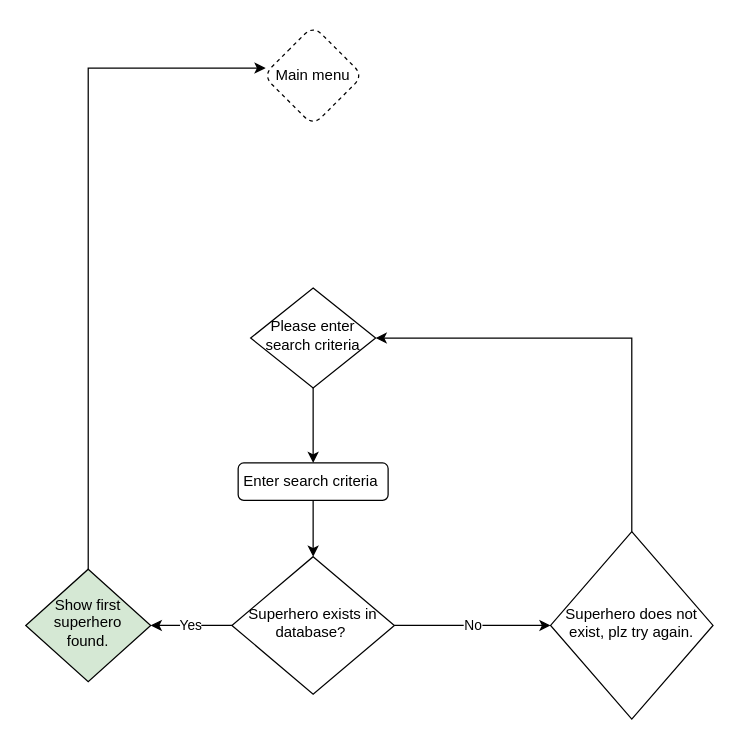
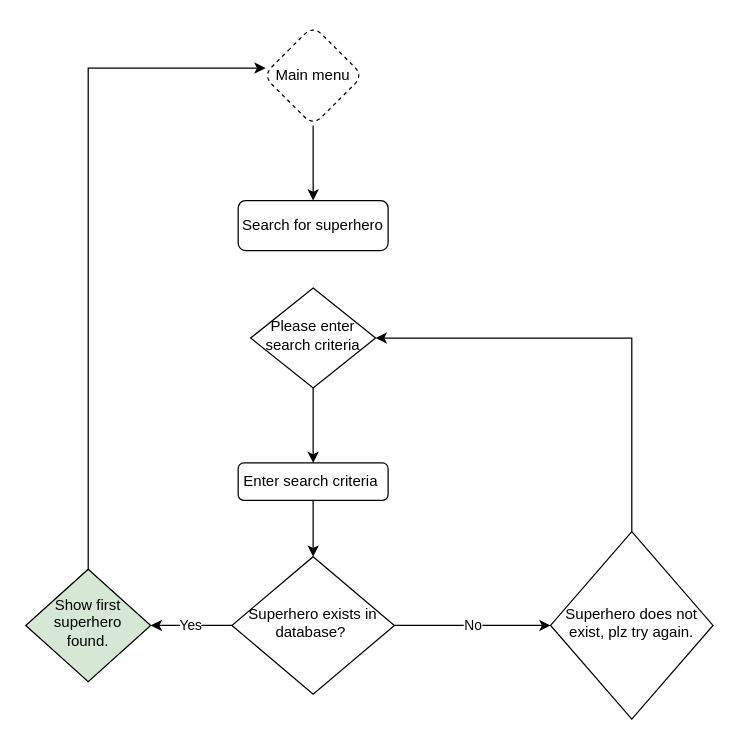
edge "Main menu" -> "Search for superhero": added
node "Search for superhero": added
